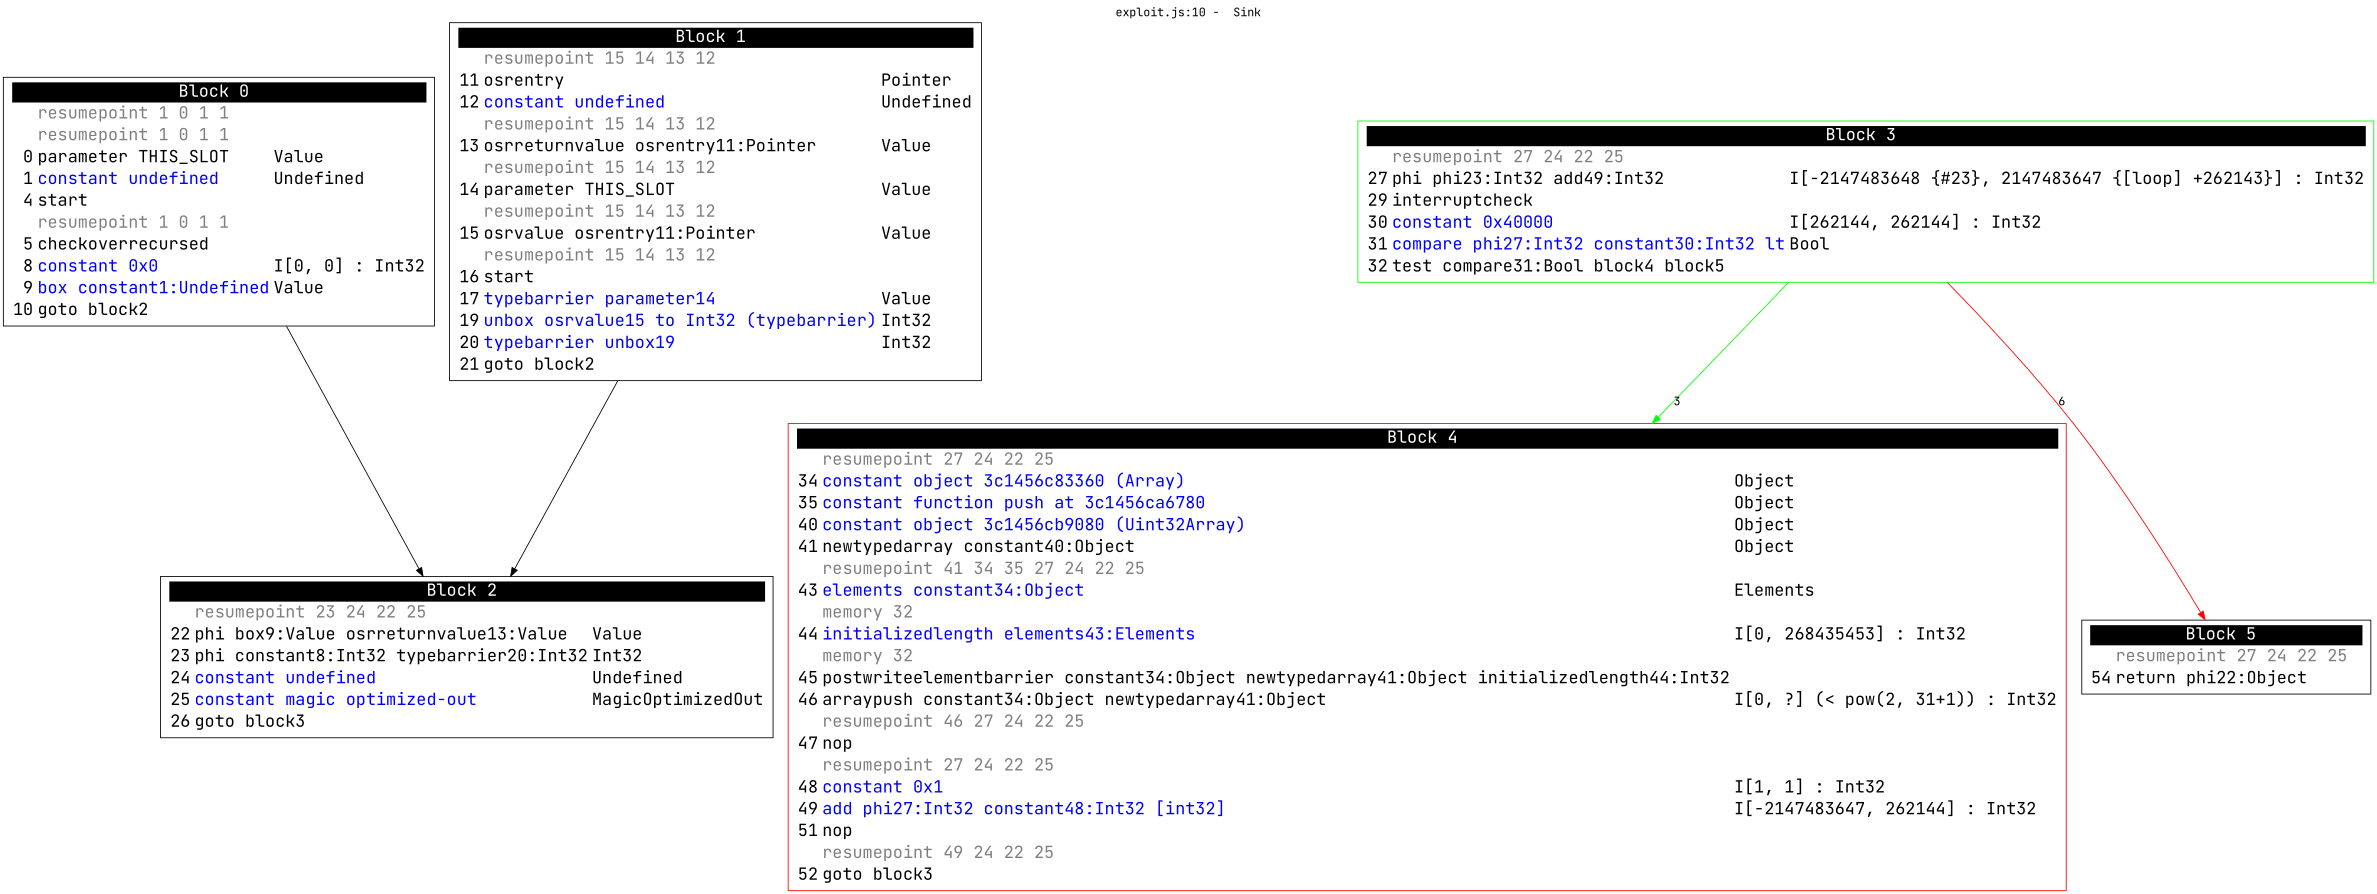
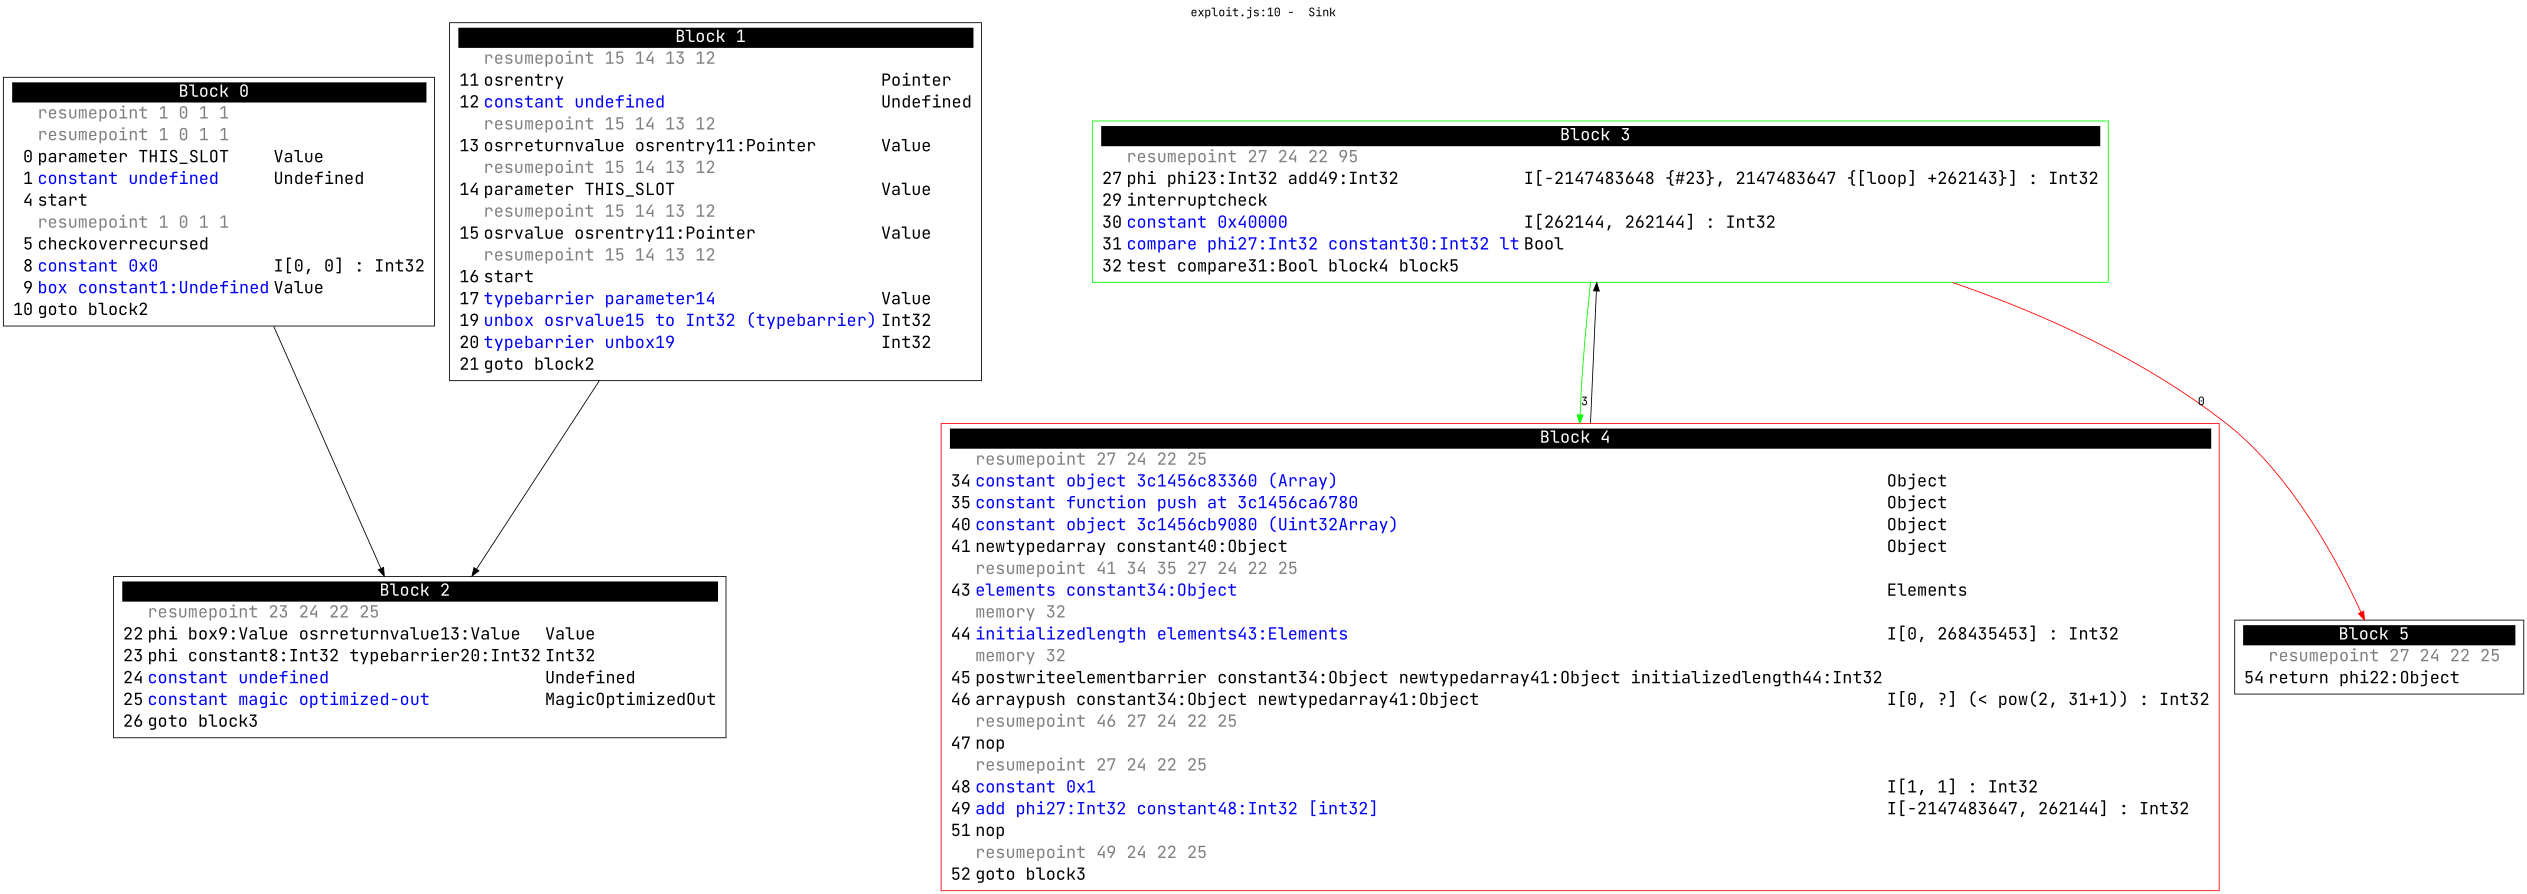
node "Block 3": text "resumepoint 27 24 22 25" -> "resumepoint 27 24 22 95"
edge "Block 4" -> "Block 3": added
edge "Block 3" -> "Block 5": label "6" -> "0"
